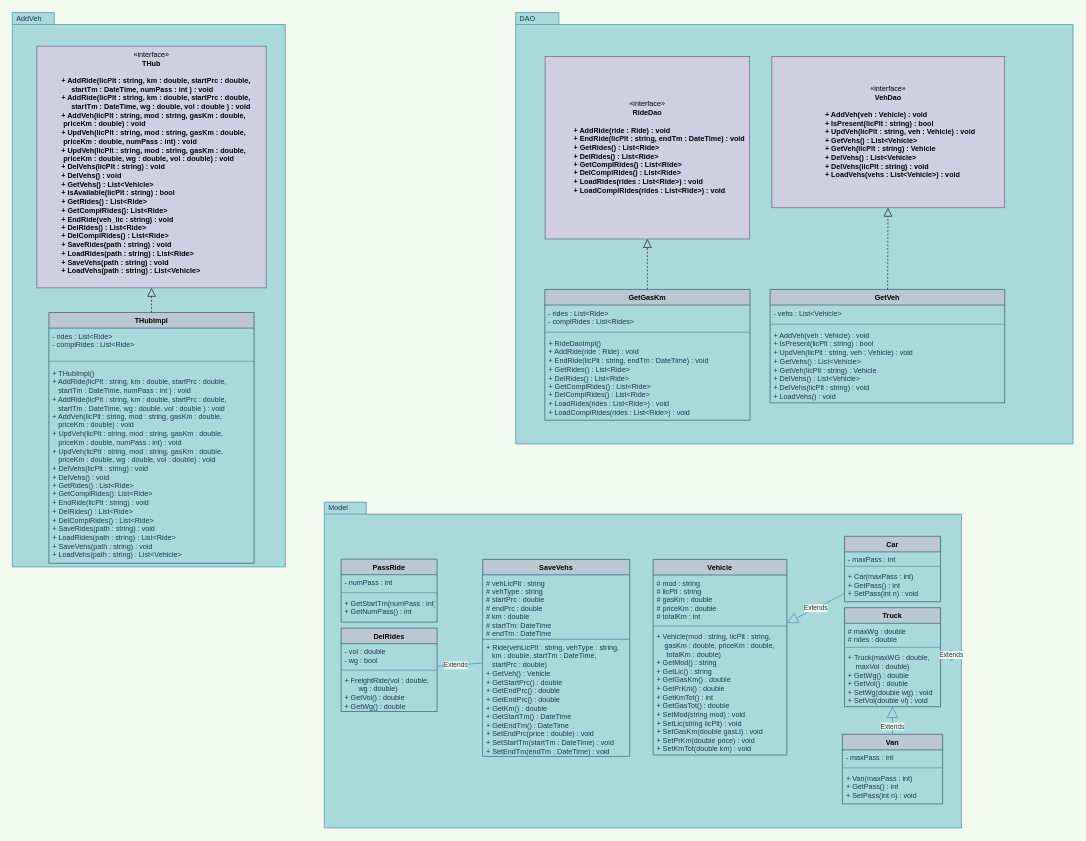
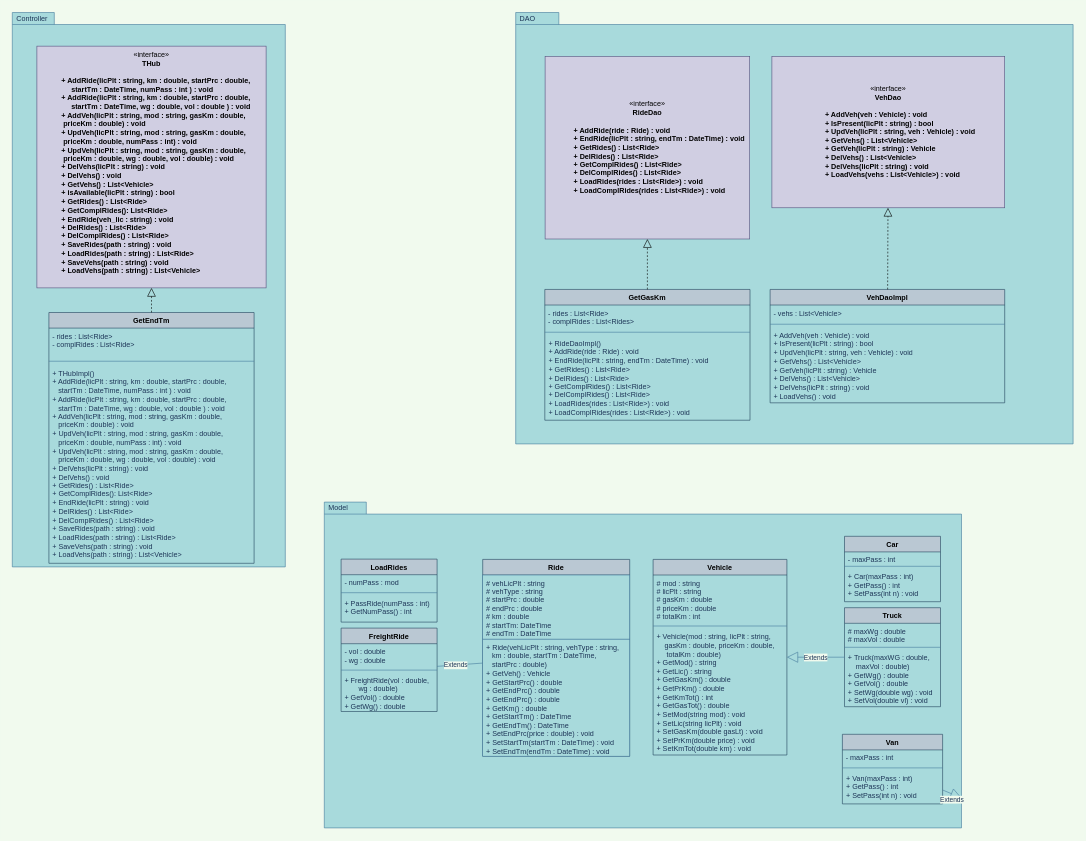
node "AddVeh": label "AddVeh" -> "Controller"
node "GetVeh": label "GetVeh" -> "VehDaoImpl"
node "THubImpl": label "THubImpl" -> "GetEndTm"
node "PassRide": label "PassRide" -> "LoadRides"
node "SaveVehs": label "SaveVehs" -> "Ride"
node "- numPass : int": label "- numPass : int" -> "- numPass : mod"
node "+ GetStartTm(numPass : int) + GetNumPass() : int": label "+ GetStartTm(numPass : int) + GetNumPass() : int" -> "+ PassRide(numPass : int) + GetNumPass() : int"
edge "Car" -> "Vehicle": removed, label "Extends"
node "# maxWg : double # rides : double": label "# maxWg : double # rides : double" -> "# maxWg : double # maxVol : double"
node "DelRides": label "DelRides" -> "FreightRide"
node "- vol : double - wg : bool": label "- vol : double - wg : bool" -> "- vol : double - wg : double"
edge "Truck" -> "Model": now "Truck" -> "Vehicle"
edge "Van" -> "Truck": now "Van" -> "Model"
